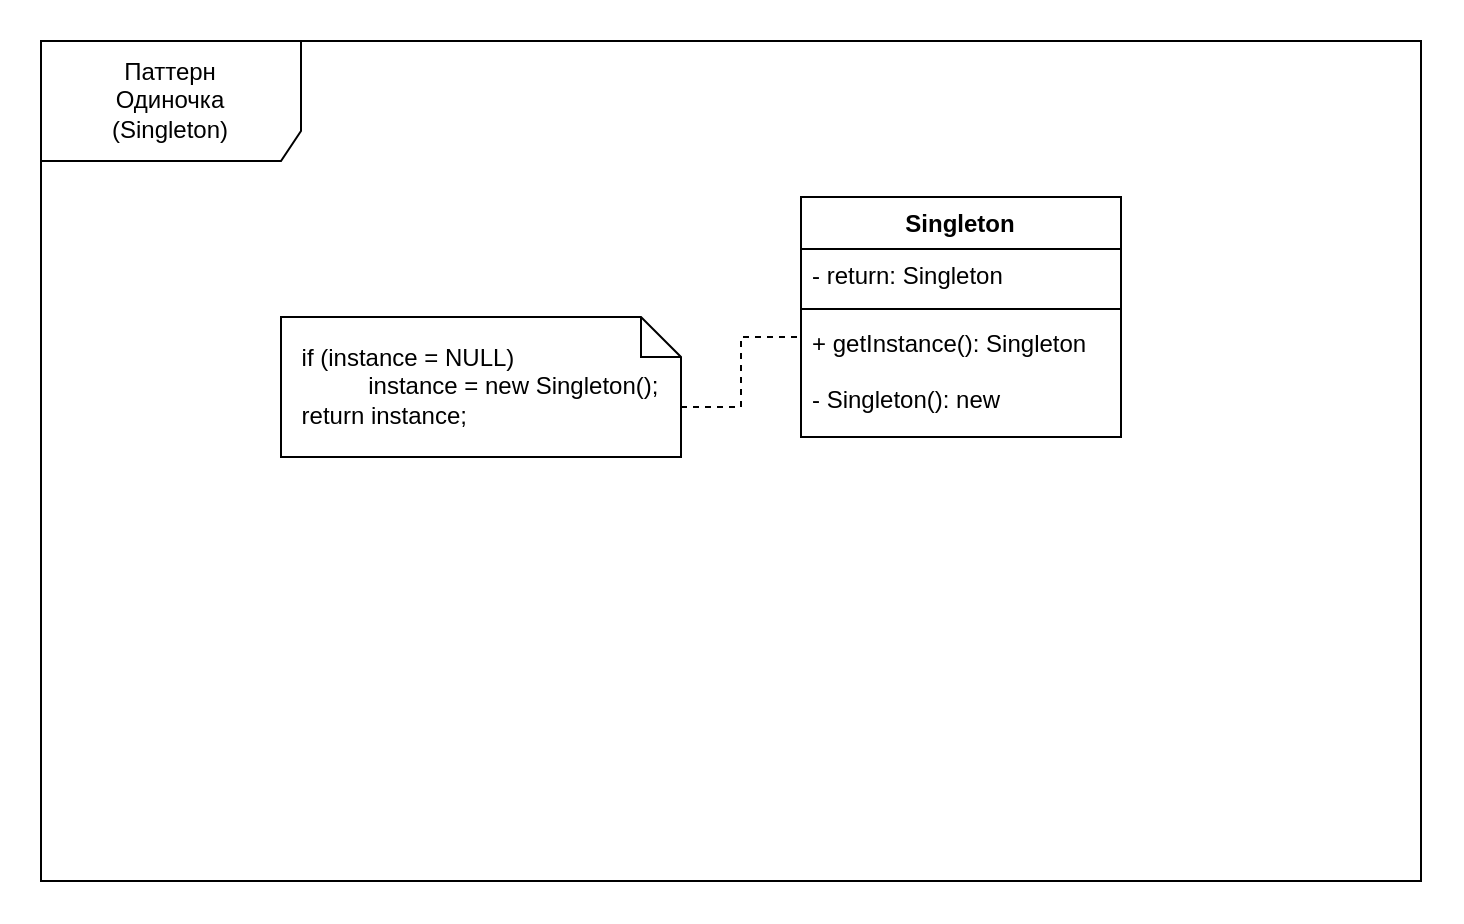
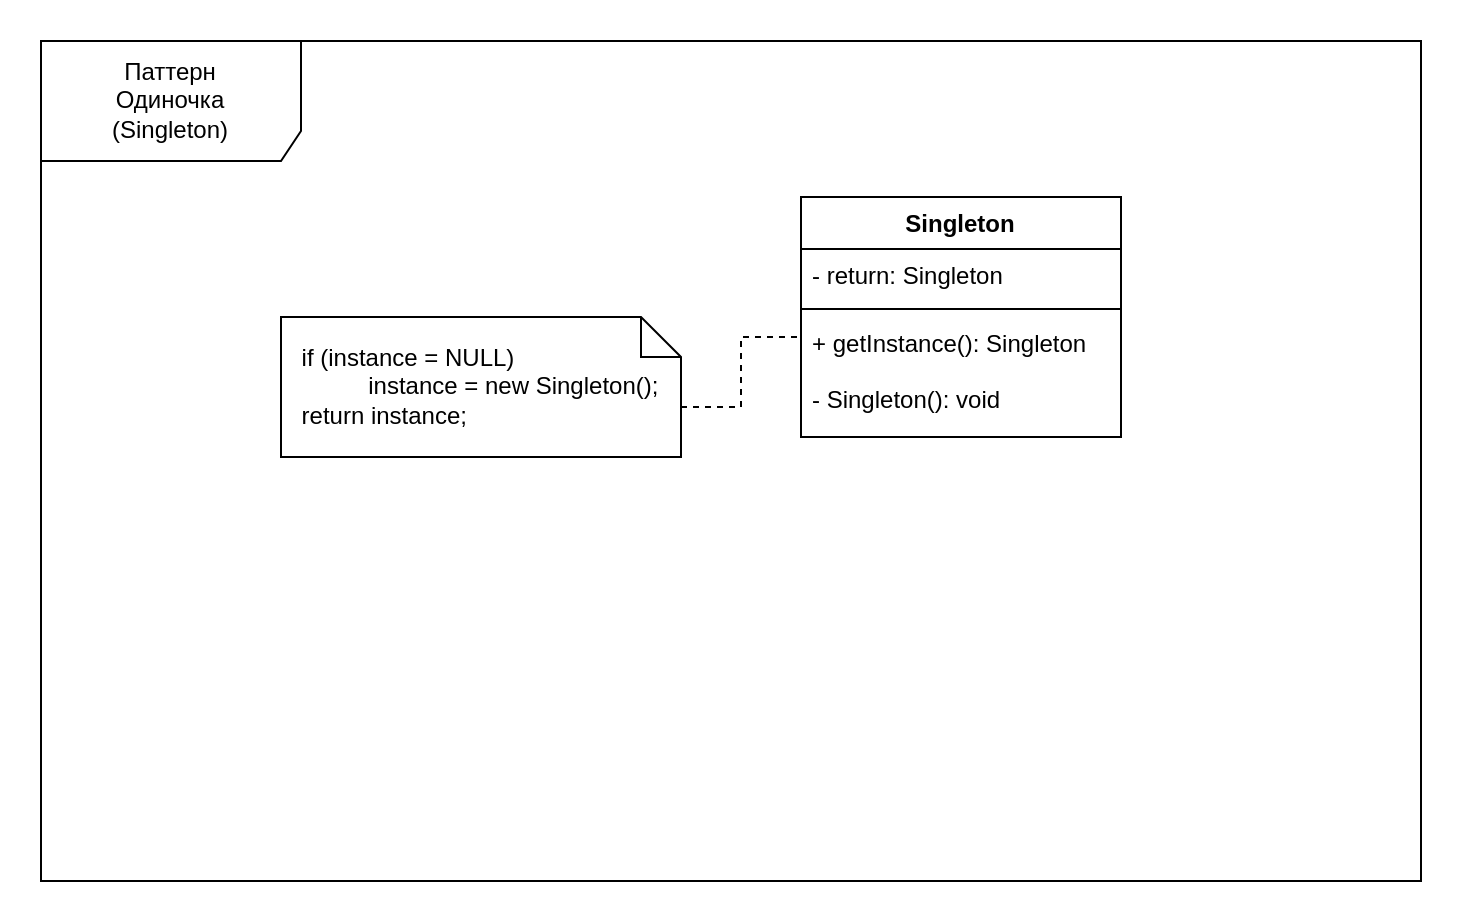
node "+ getInstance(): Singleton - Singleton(): new": label "+ getInstance(): Singleton - Singleton(): new" -> "+ getInstance(): Singleton - Singleton(): void"
